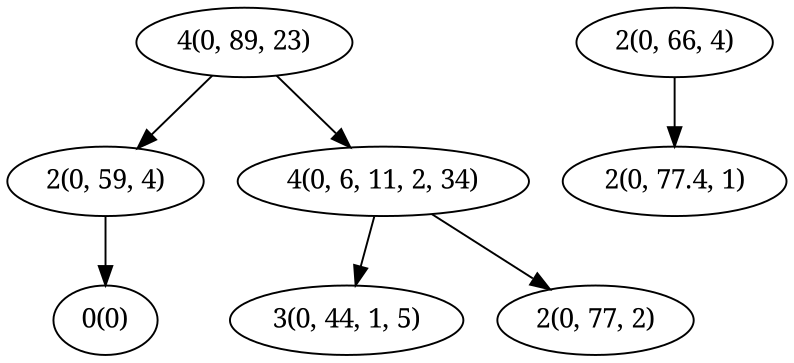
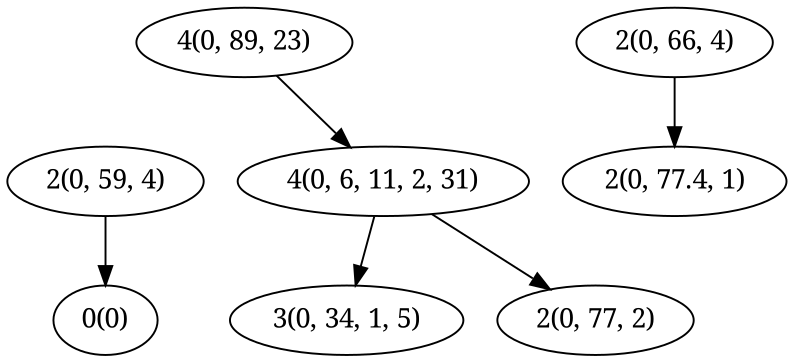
edge "4(0, 89, 23)" -> "2(0, 59, 4)": removed
node "4(0, 6, 11, 2, 34)": label "4(0, 6, 11, 2, 34)" -> "4(0, 6, 11, 2, 31)"
node "3(0, 44, 1, 5)": label "3(0, 44, 1, 5)" -> "3(0, 34, 1, 5)"
